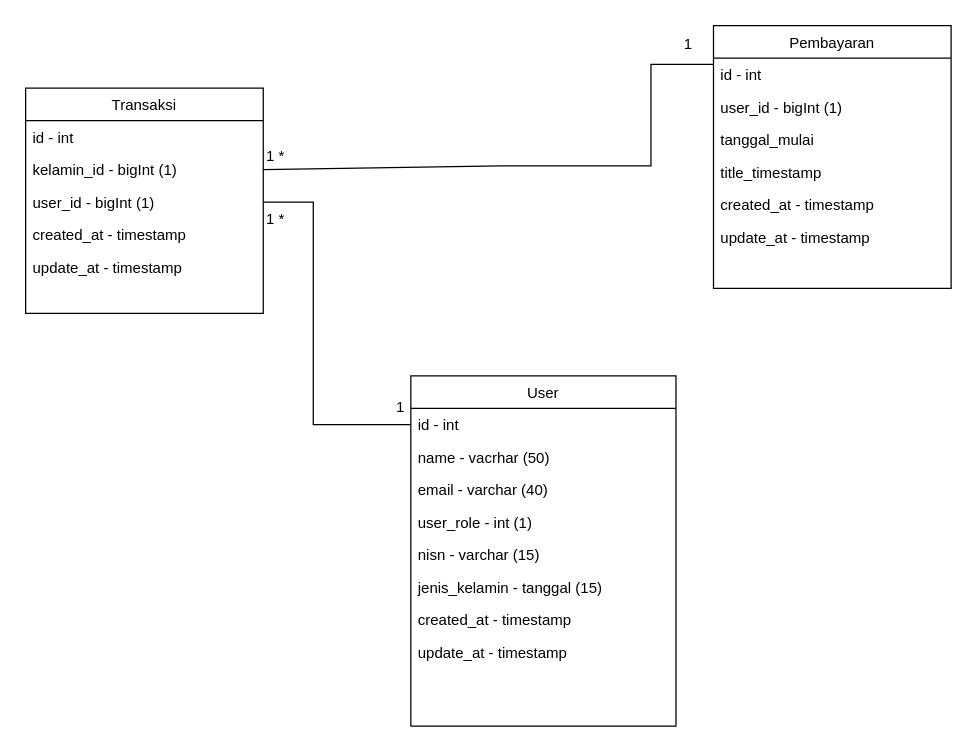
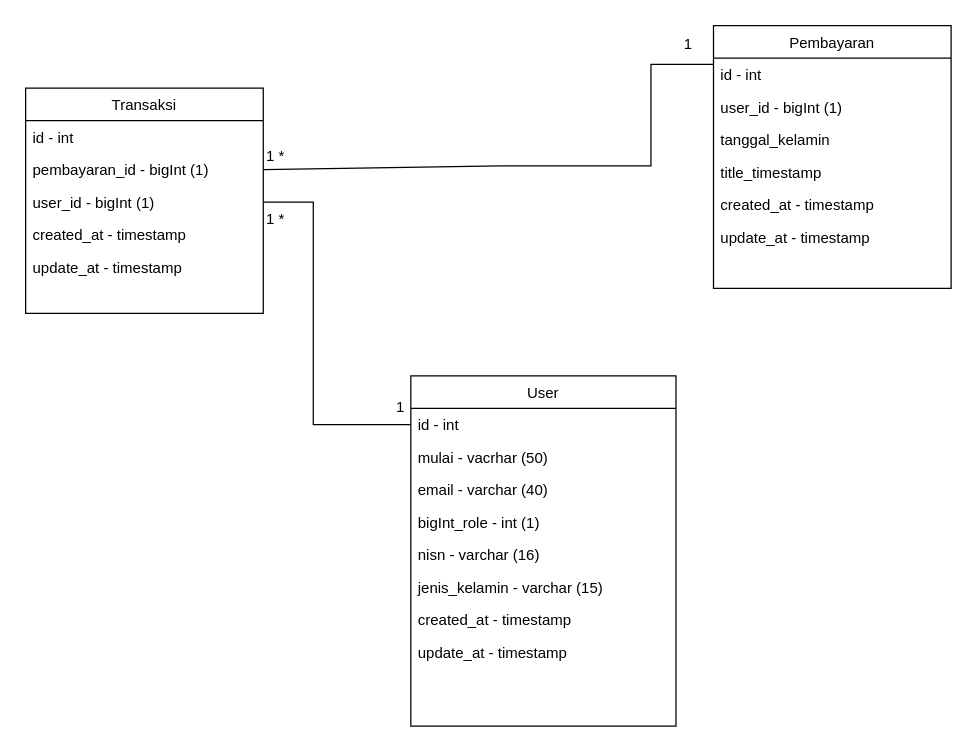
node "tanggal_mulai": label "tanggal_mulai" -> "tanggal_kelamin"
node "kelamin_id - bigInt (1)": label "kelamin_id - bigInt (1)" -> "pembayaran_id - bigInt (1)"
node "name - vacrhar (50)": label "name - vacrhar (50)" -> "mulai - vacrhar (50)"
node "user_role - int (1)": label "user_role - int (1)" -> "bigInt_role - int (1)"
node "nisn - varchar (15)": label "nisn - varchar (15)" -> "nisn - varchar (16)"
node "jenis_kelamin - tanggal (15)": label "jenis_kelamin - tanggal (15)" -> "jenis_kelamin - varchar (15)"
